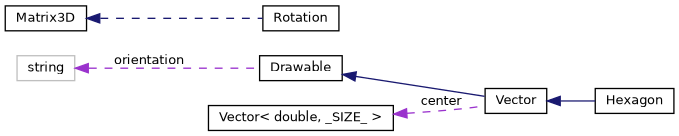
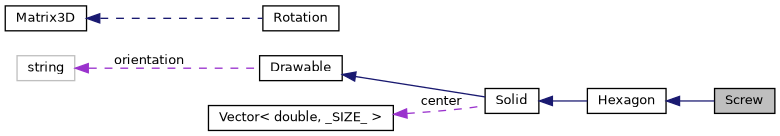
node "Vector": label "Vector" -> "Solid"
node "Screw": added
